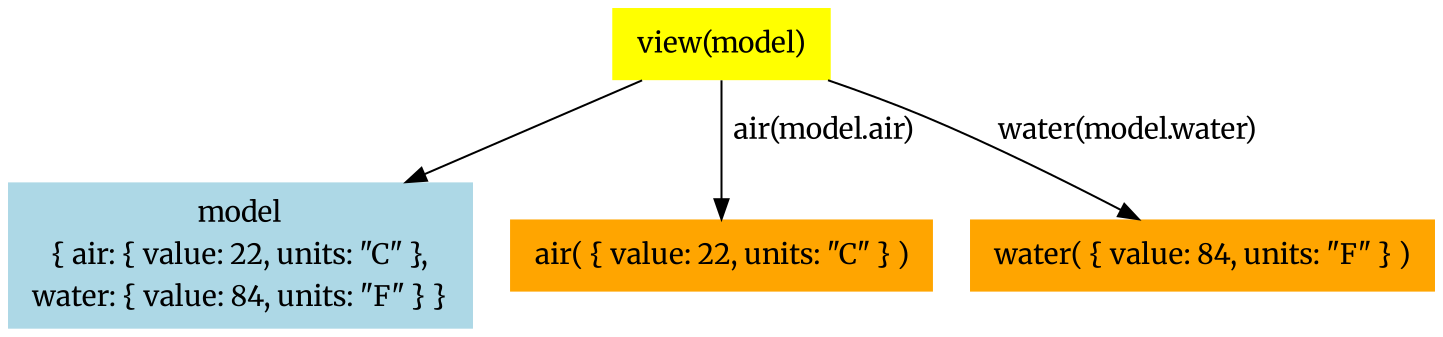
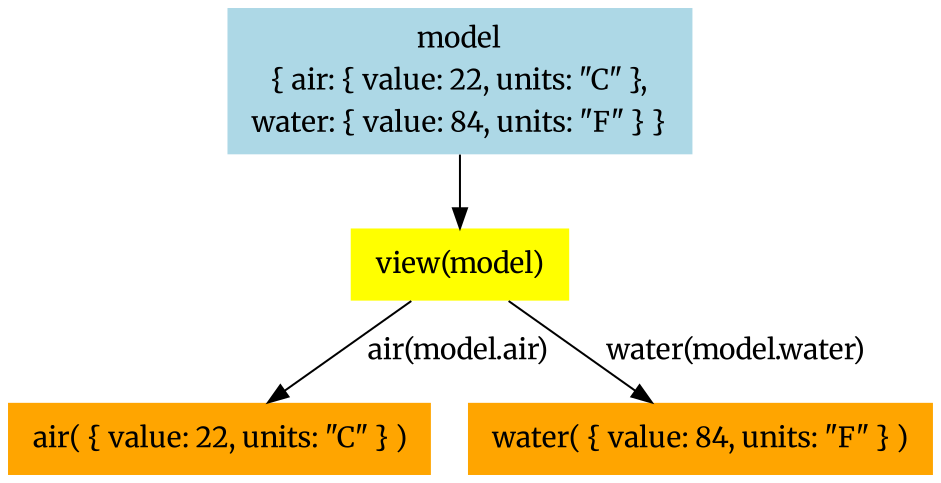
edge "view(model)" -> "model": reversed
